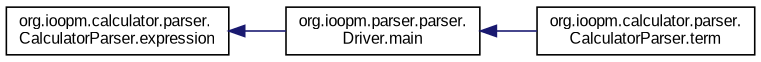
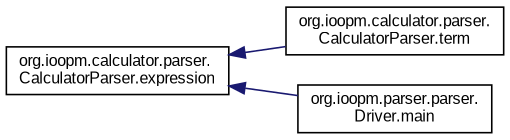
edge "org.ioopm.calculator.parser. CalculatorParser.term" -> "org.ioopm.parser.parser. Driver.main": now "org.ioopm.calculator.parser. CalculatorParser.term" -> "org.ioopm.calculator.parser. CalculatorParser.expression"
